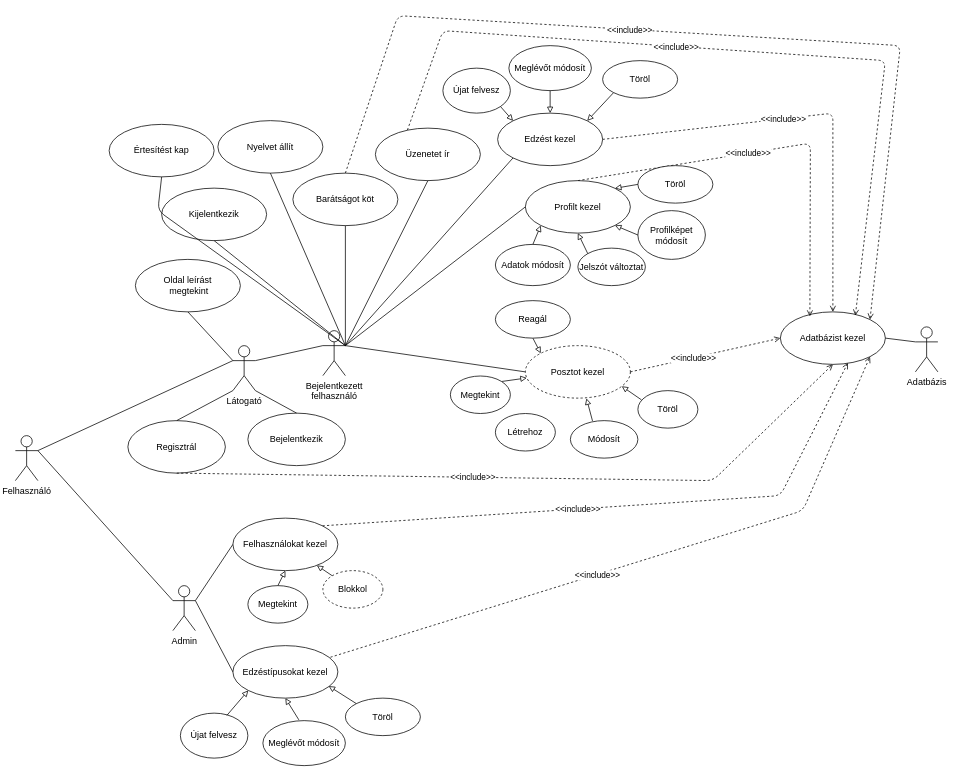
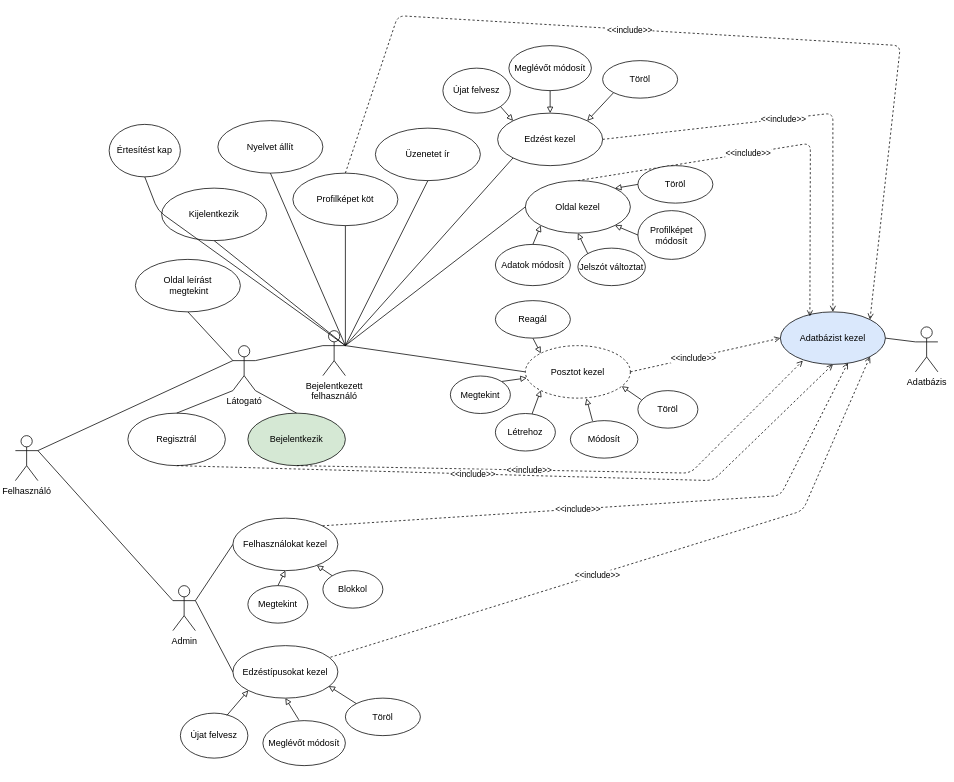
edge "Üzenetet ír" -> "Adatbázist kezel": removed, label "<<include>>"
node "Értesítést kap": size 105x53 -> 71x53
node "Barátságot köt": label "Barátságot köt" -> "Profilképet köt"
node "Profilt kezel": label "Profilt kezel" -> "Oldal kezel"
node "Adatbázist kezel": fillcolor #ffffff -> #dae8fc
edge "Létrehoz" -> "Posztot kezel": added
node "Bejelentkezik": fillcolor #ffffff -> #d5e8d4
node "Regisztrál": moved (177, 447) -> (177, 439)
edge "Bejelentkezik" -> "Adatbázist kezel": added, label "<<include>>"
node "Blokkol": style dashed -> solid
